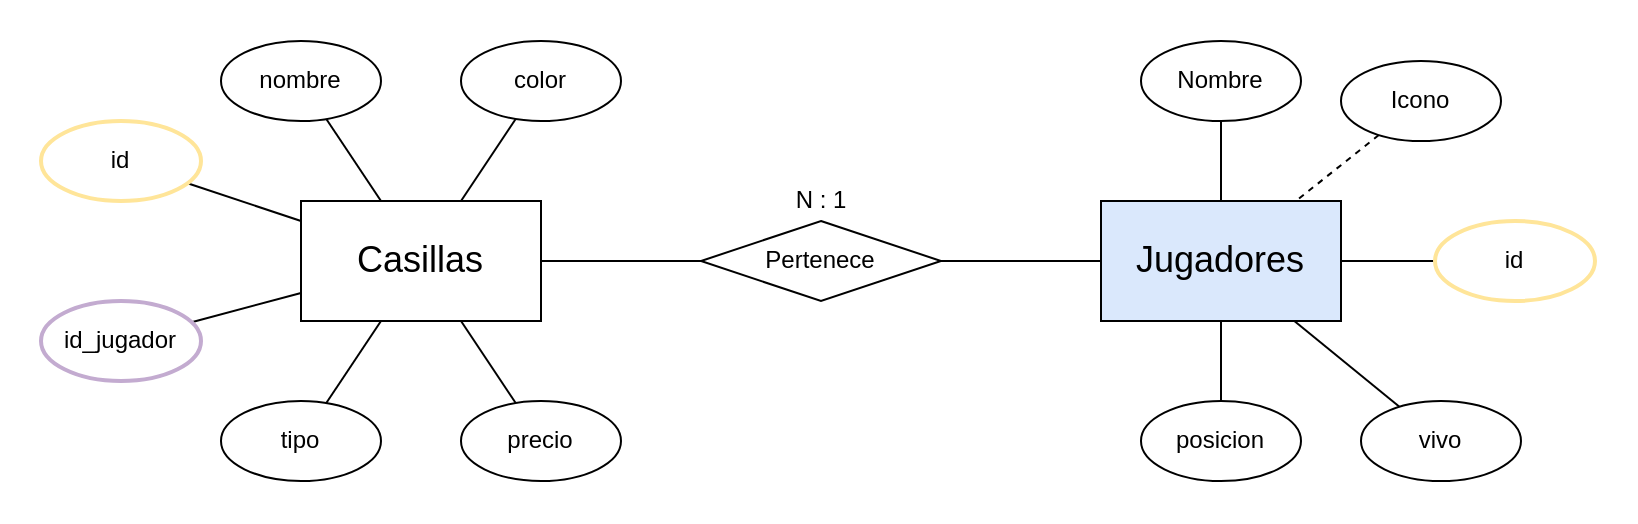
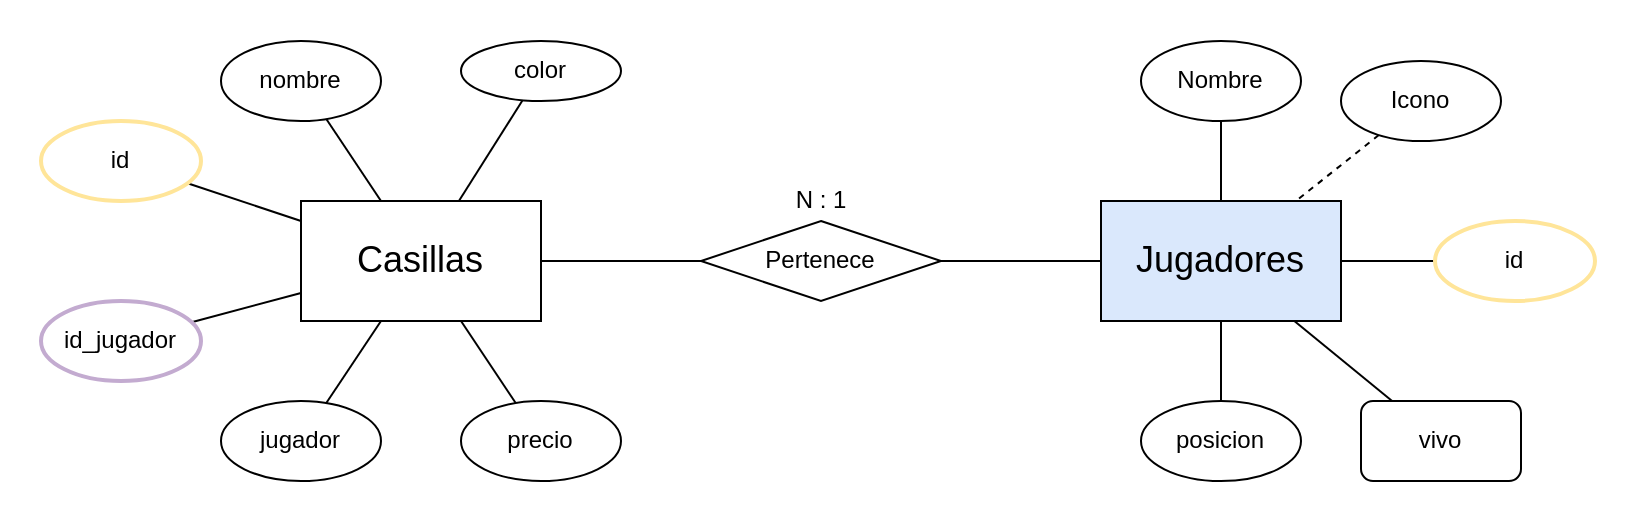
node "color": size 160x80 -> 160x60
node "tipo": label "tipo" -> "jugador"
node "vivo": shape ellipse -> rounded rectangle
